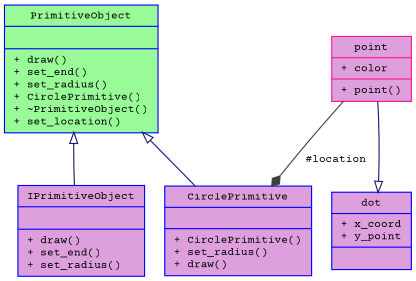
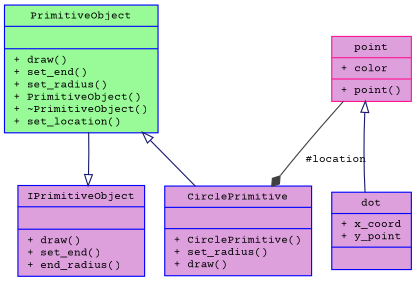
node "PrimitiveObject": text "+ CirclePrimitive()" -> "+ PrimitiveObject()"
edge "point" -> "dot": reversed
edge "IPrimitiveObject" -> "PrimitiveObject": reversed
node "IPrimitiveObject": text "+ set_radius()" -> "+ end_radius()"
